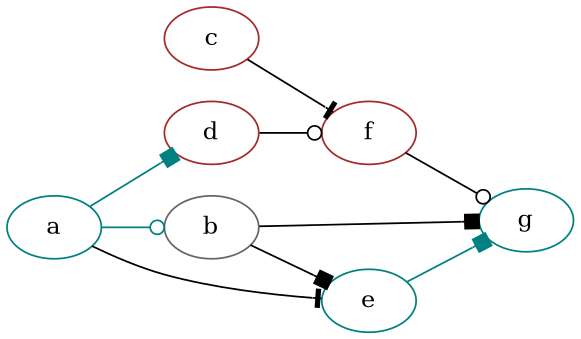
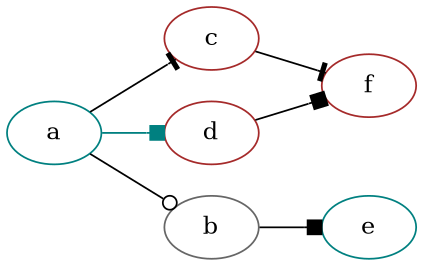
edge "d" -> "f": arrowhead odot -> box
node "g": removed
edge "a" -> "b": color teal -> black
edge "a" -> "e": now "a" -> "c"
